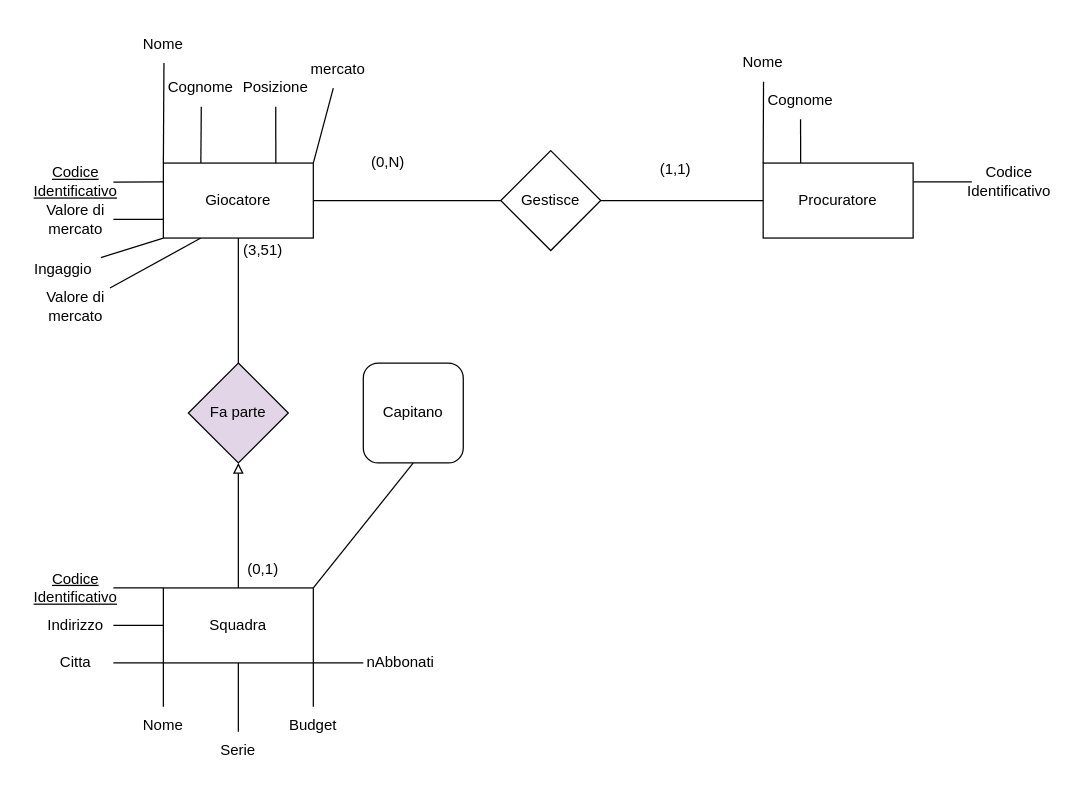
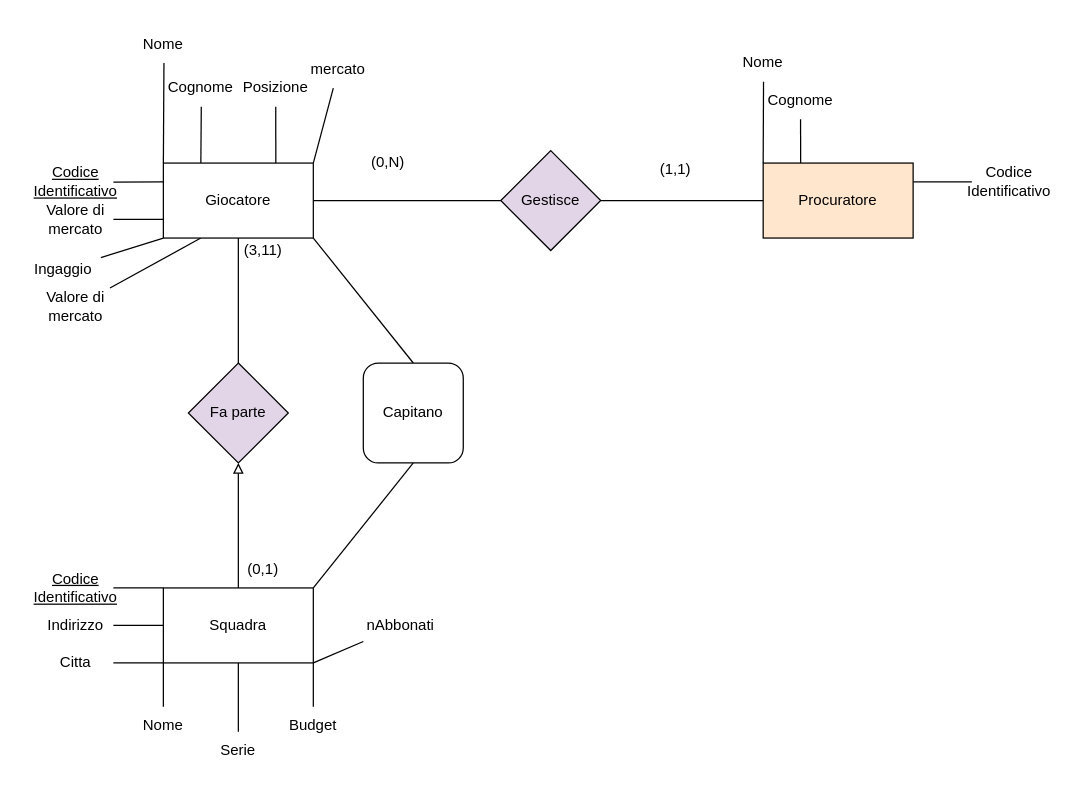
node "Gestisce": fillcolor #ffffff -> #e1d5e7
node "Procuratore": fillcolor #ffffff -> #ffe6cc
node "(3,51)": label "(3,51)" -> "(3,11)"
edge "Giocatore" -- "Capitano": added
node "nAbbonati": moved (401, 663) -> (401, 626)
